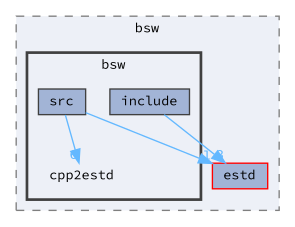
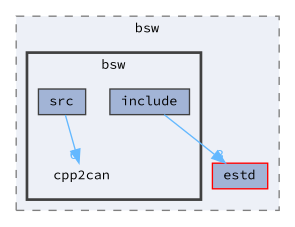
edge "src" -> "estd": removed
node "cpp2estd": label "cpp2estd" -> "cpp2can"
